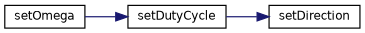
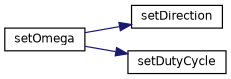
edge "setDutyCycle" -> "setDirection": now "setOmega" -> "setDirection"
